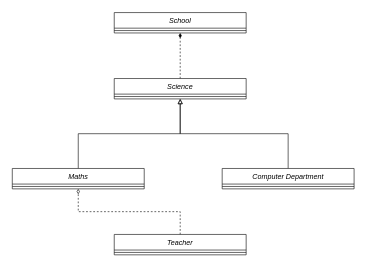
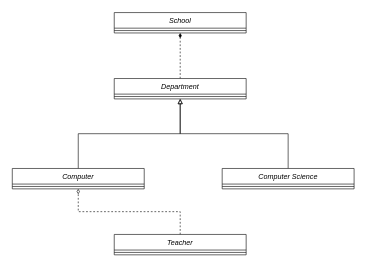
node "Science": label "Science" -> "Department"
node "Maths": label "Maths" -> "Computer"
node "Computer Department": label "Computer Department" -> "Computer Science"
